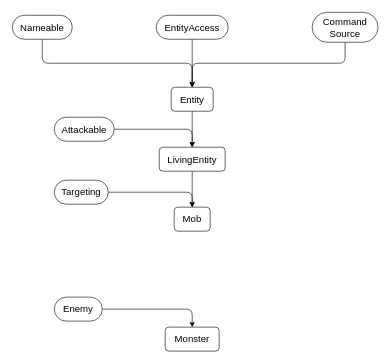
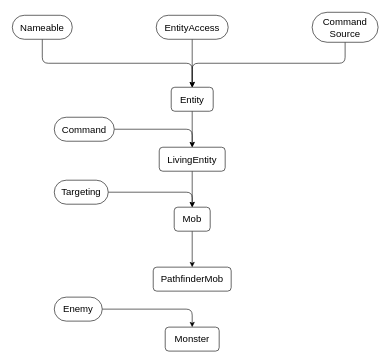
node "Attackable": label "Attackable" -> "Command"
edge "Mob" -> "PathfinderMob": added
node "PathfinderMob": added
